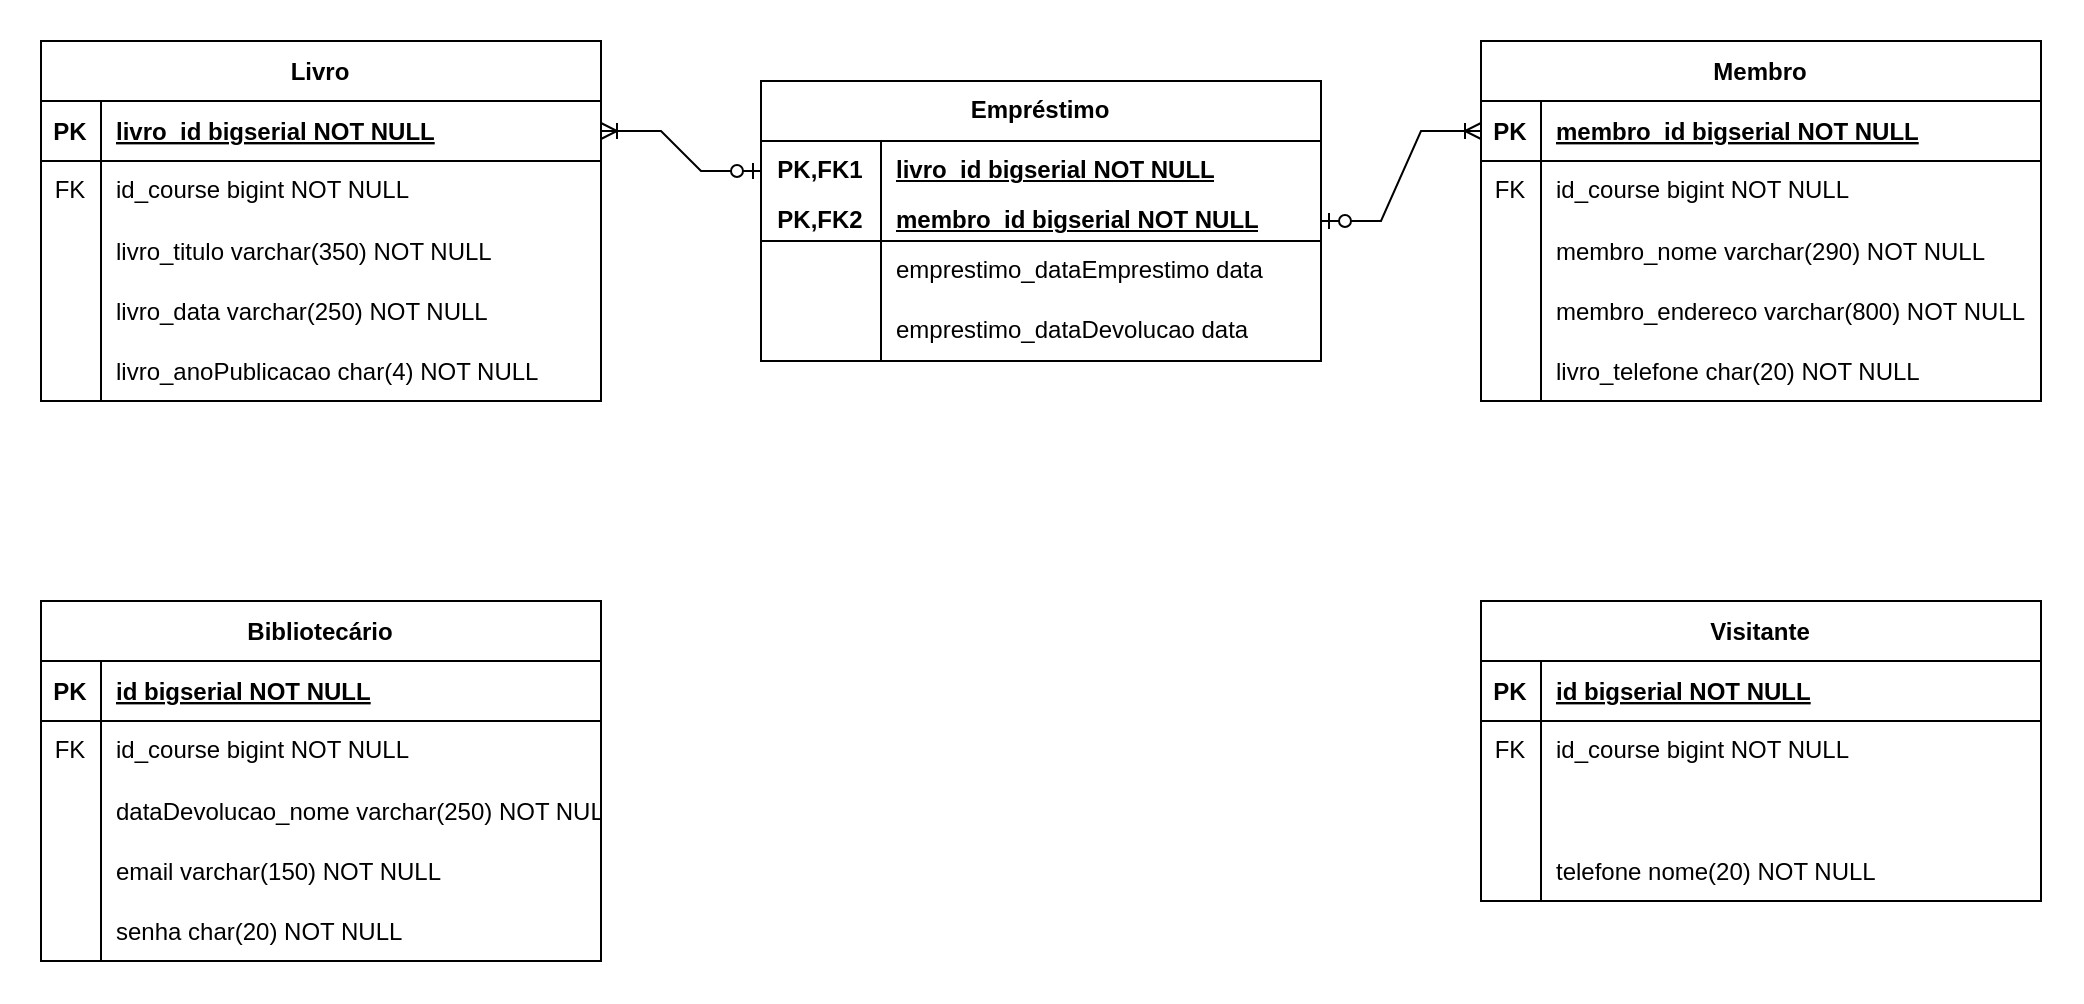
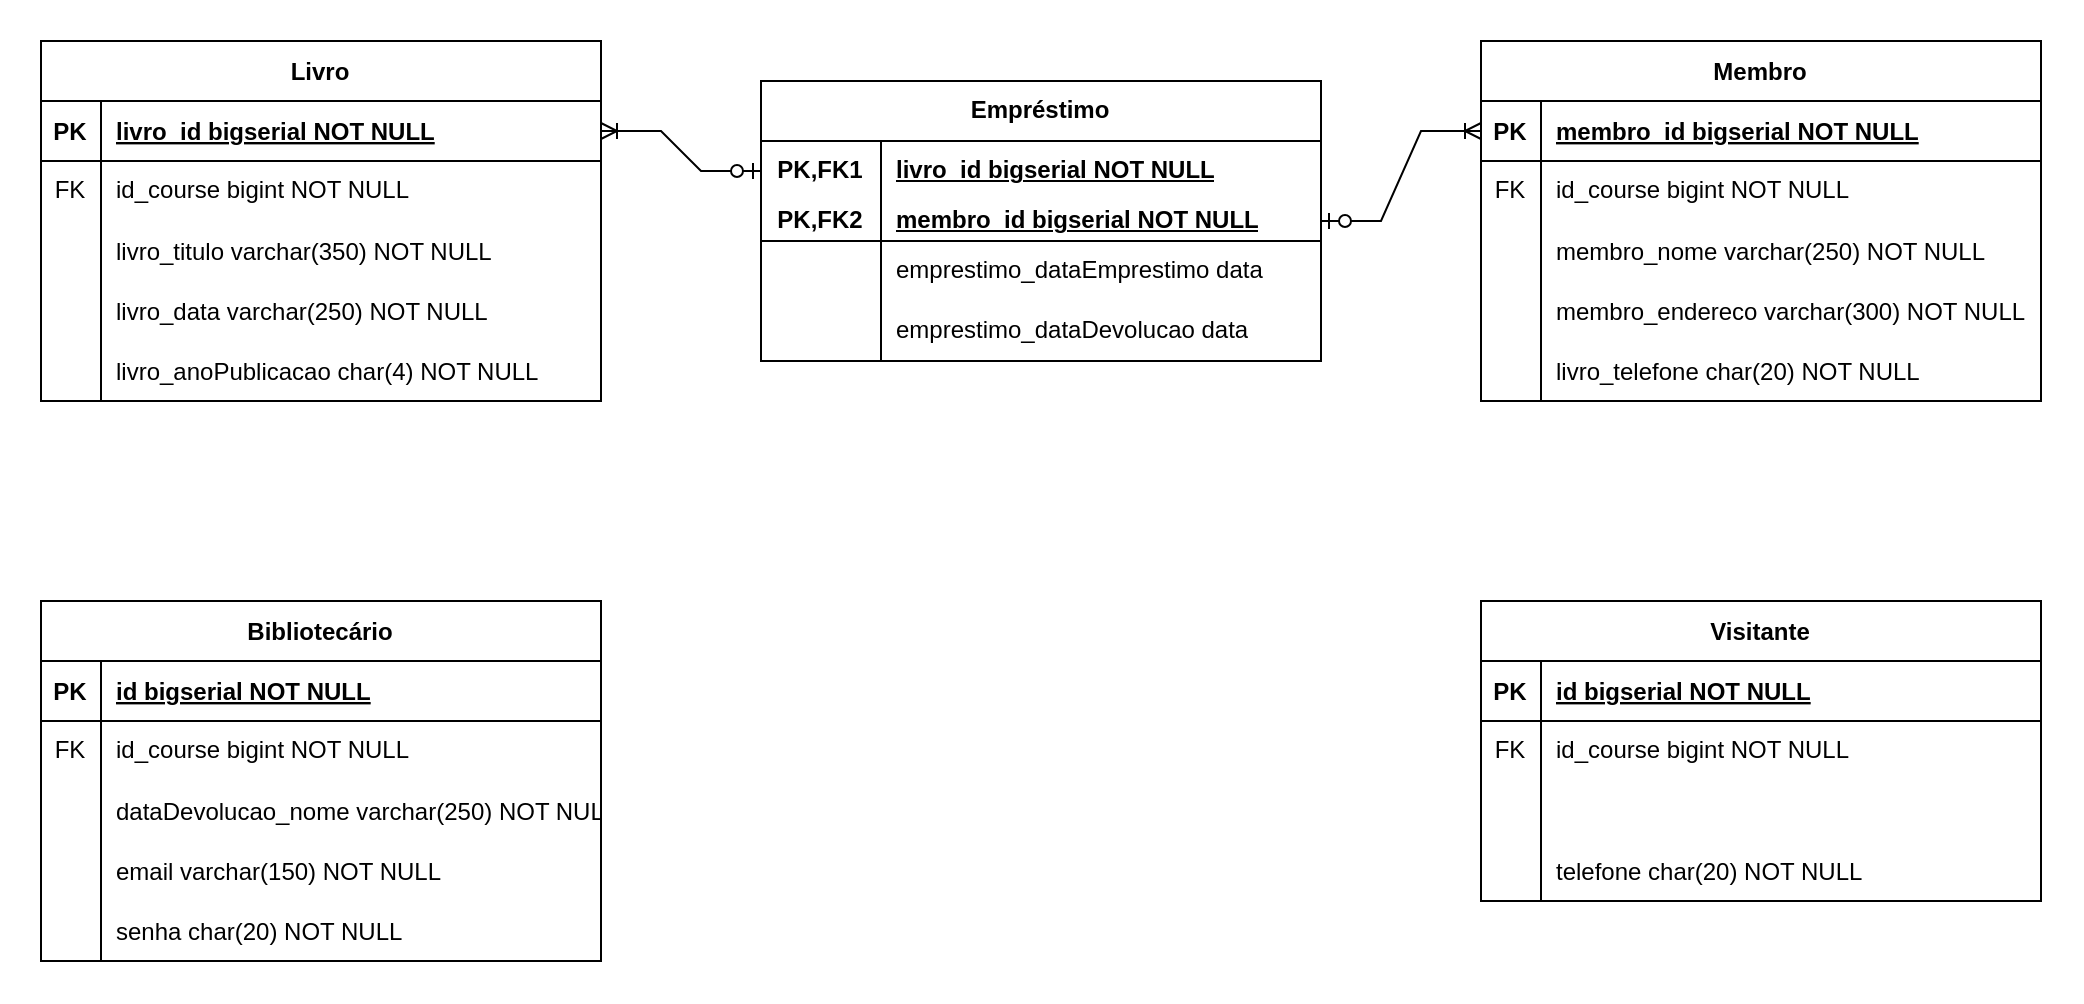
node "membro_nome varchar(290) NOT NULL": label "membro_nome varchar(290) NOT NULL" -> "membro_nome varchar(250) NOT NULL"
node "membro_endereco varchar(800) NOT NULL": label "membro_endereco varchar(800) NOT NULL" -> "membro_endereco varchar(300) NOT NULL"
node "telefone nome(20) NOT NULL": label "telefone nome(20) NOT NULL" -> "telefone char(20) NOT NULL"
